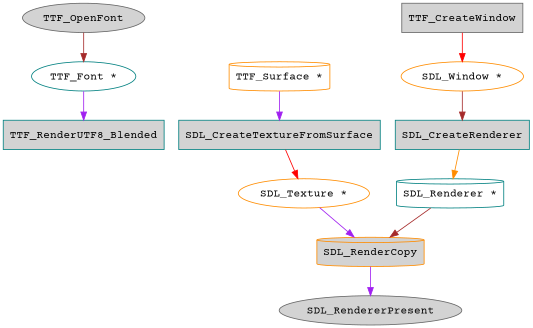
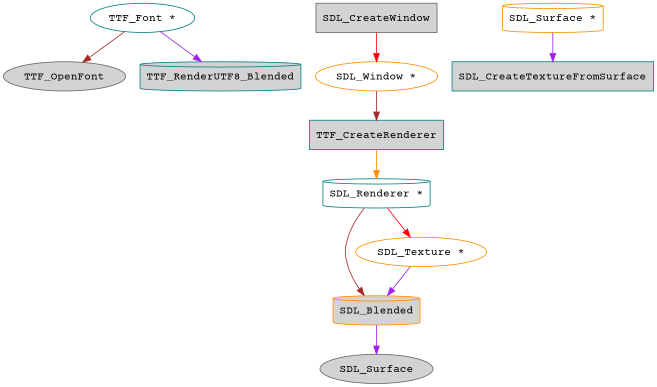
node "TTF_CreateWindow": label "TTF_CreateWindow" -> "SDL_CreateWindow"
edge "TTF_OpenFont" -> "TTF_Font *": reversed
node "TTF_Surface *": label "TTF_Surface *" -> "SDL_Surface *"
node "TTF_RenderUTF8_Blended": shape box -> cylinder
node "SDL_CreateRenderer": label "SDL_CreateRenderer" -> "TTF_CreateRenderer"
edge "SDL_CreateTextureFromSurface" -> "SDL_Texture *": now "SDL_Renderer *" -> "SDL_Texture *"
node "SDL_RenderCopy": label "SDL_RenderCopy" -> "SDL_Blended"
node "SDL_RendererPresent": label "SDL_RendererPresent" -> "SDL_Surface"
